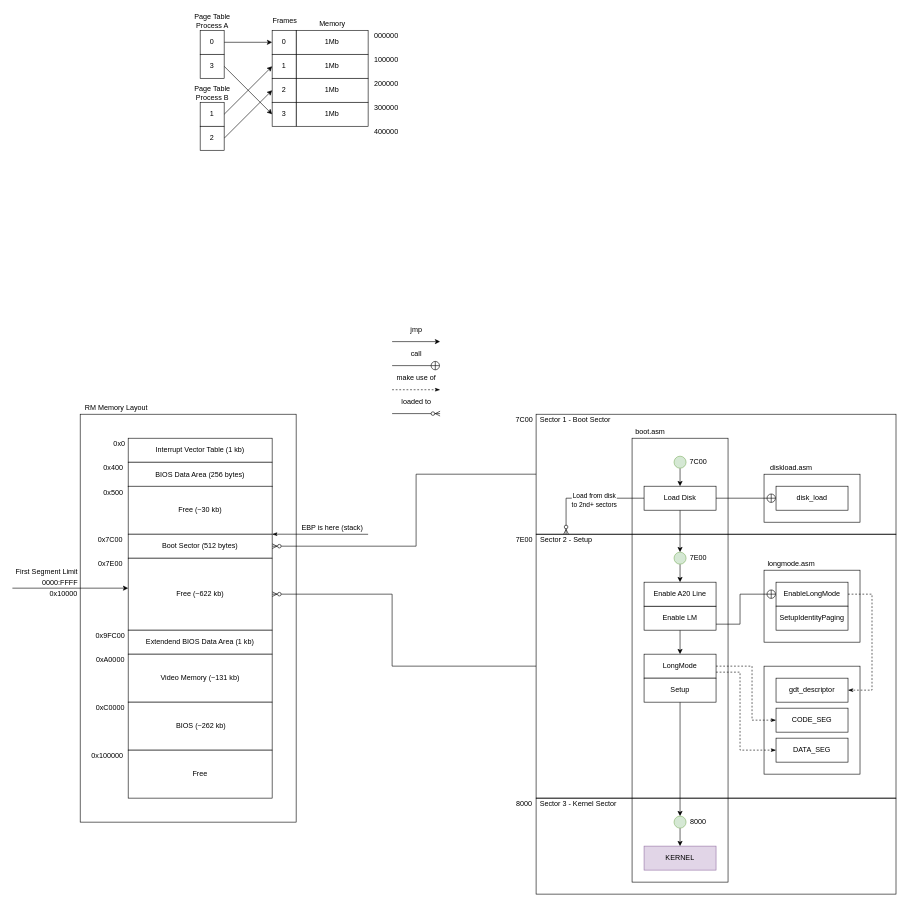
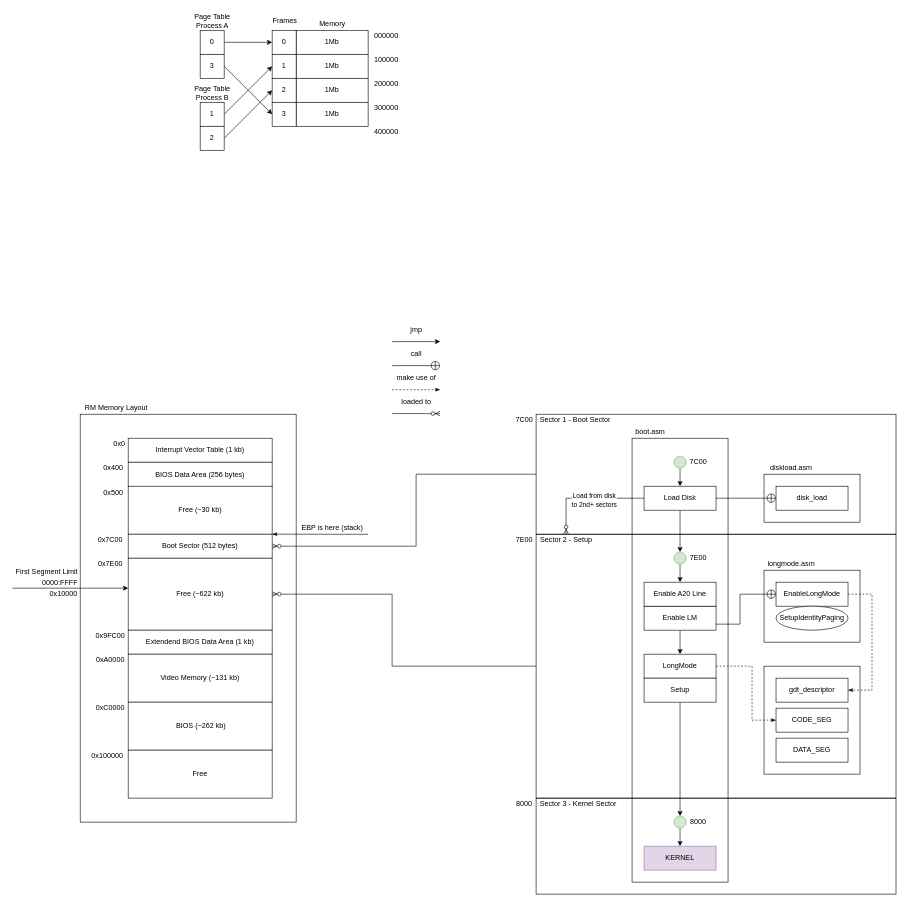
node "SetupIdentityPaging": shape rectangle -> ellipse
edge "LongMode" -> "DATA_SEG": removed
